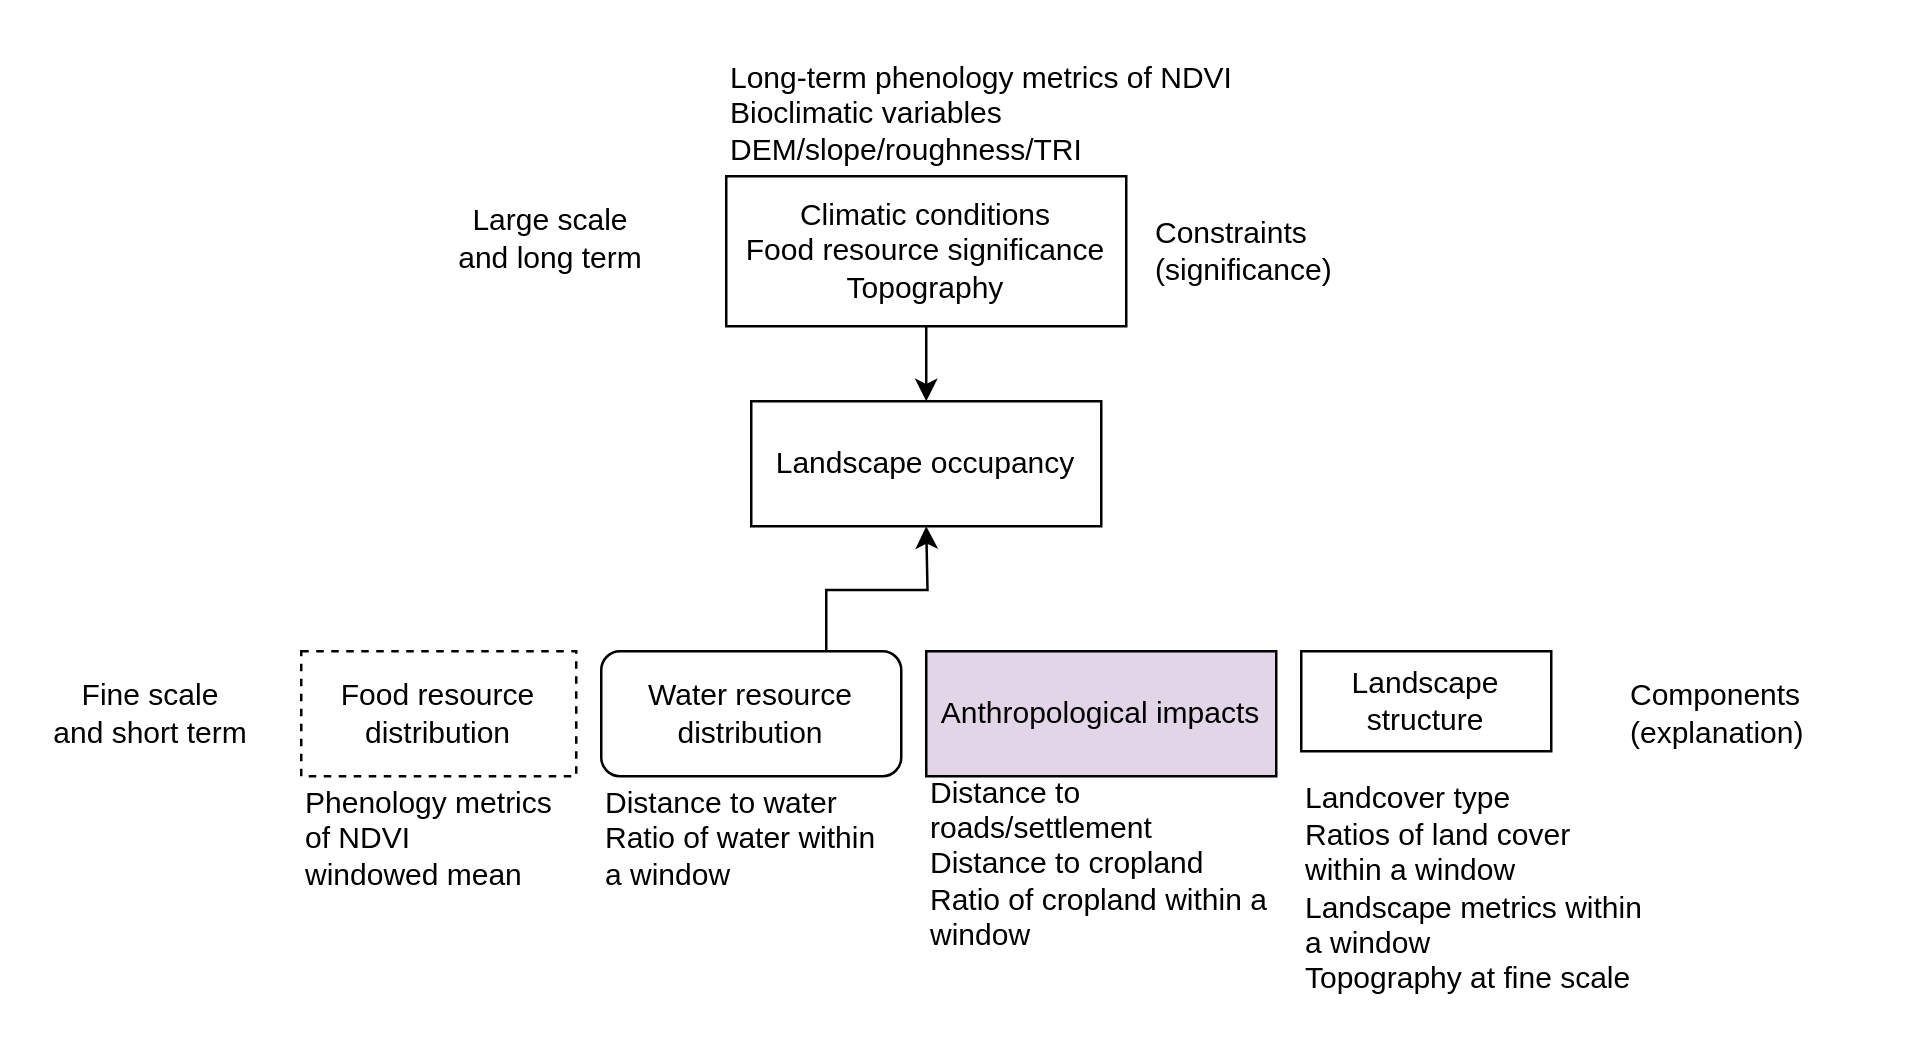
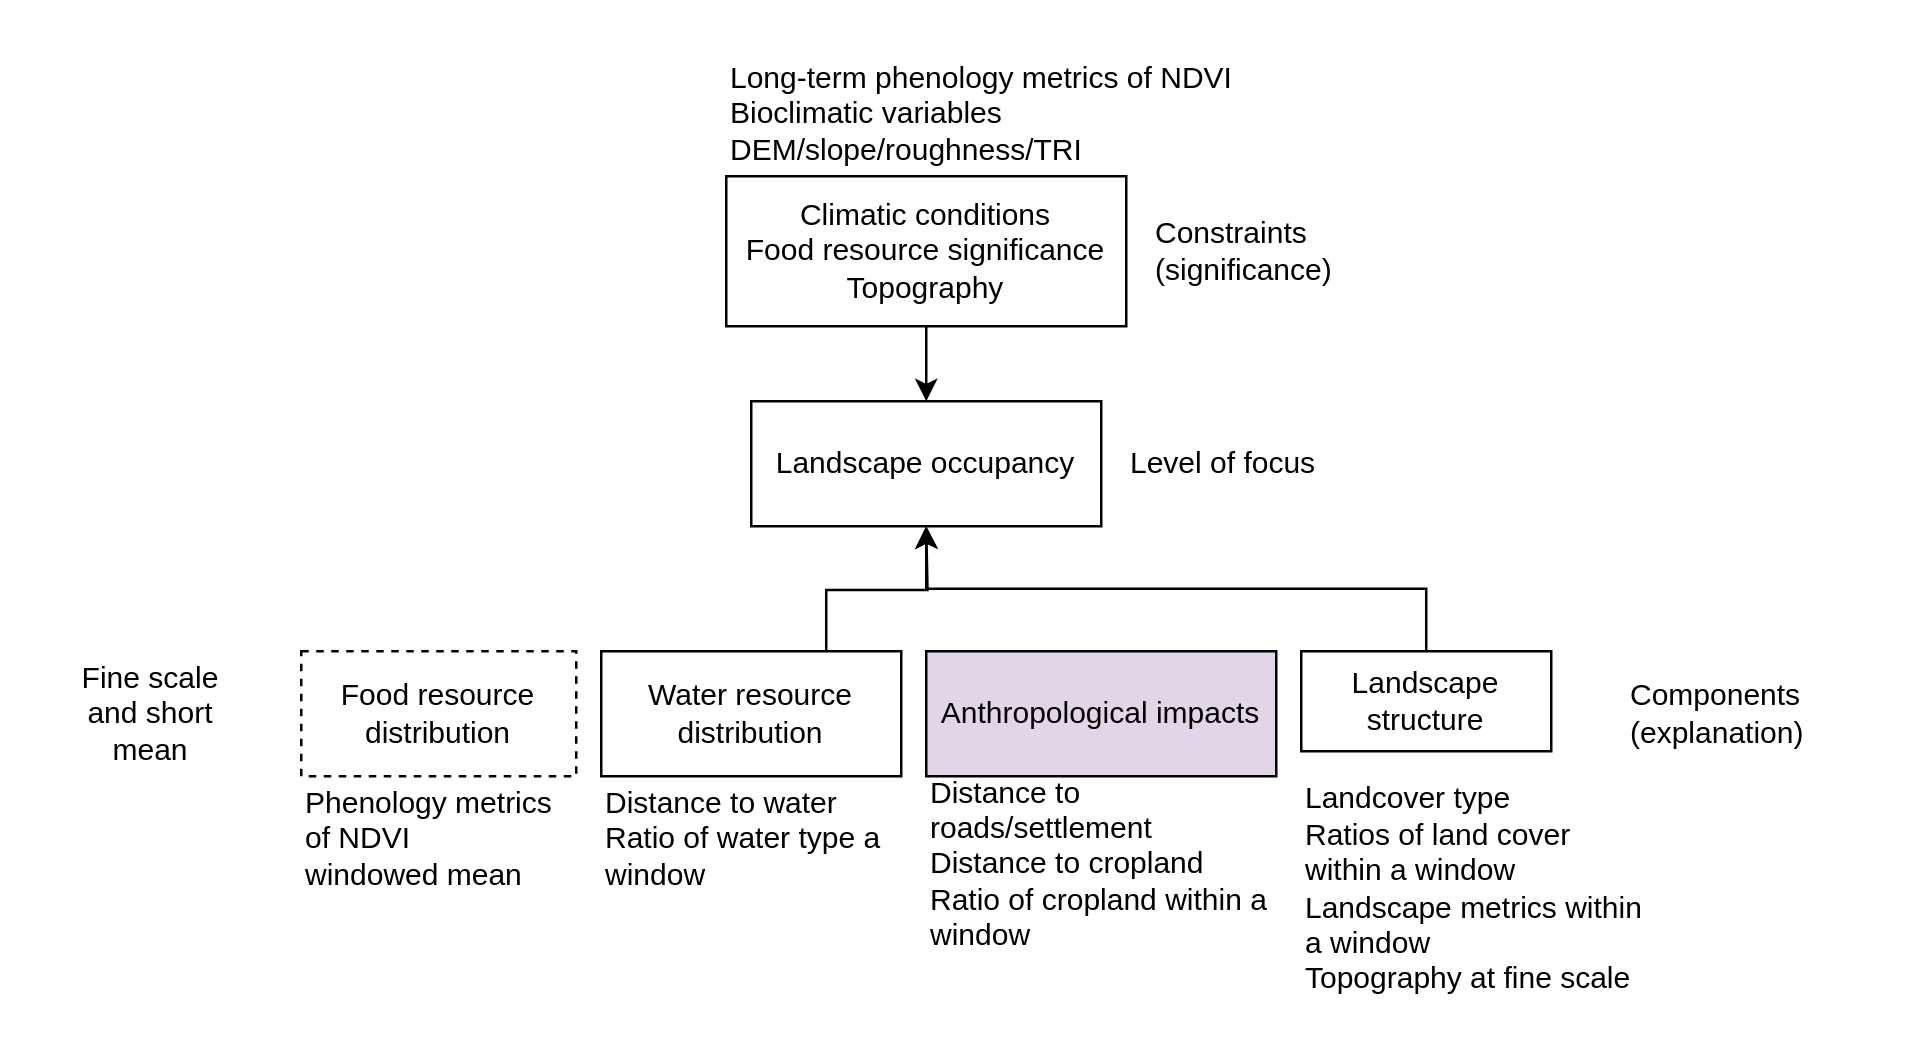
node "Large scale and long term": removed
node "Level of focus": added
edge "Landscape structure" -> "Landscape occupancy": added
node "Fine scale and short term": label "Fine scale and short term" -> "Fine scale and short mean"
node "Water resource distribution": shape rounded rectangle -> rectangle
node "Distance to water Ratio of water within a window": label "Distance to water Ratio of water within a window" -> "Distance to water Ratio of water type a window"
